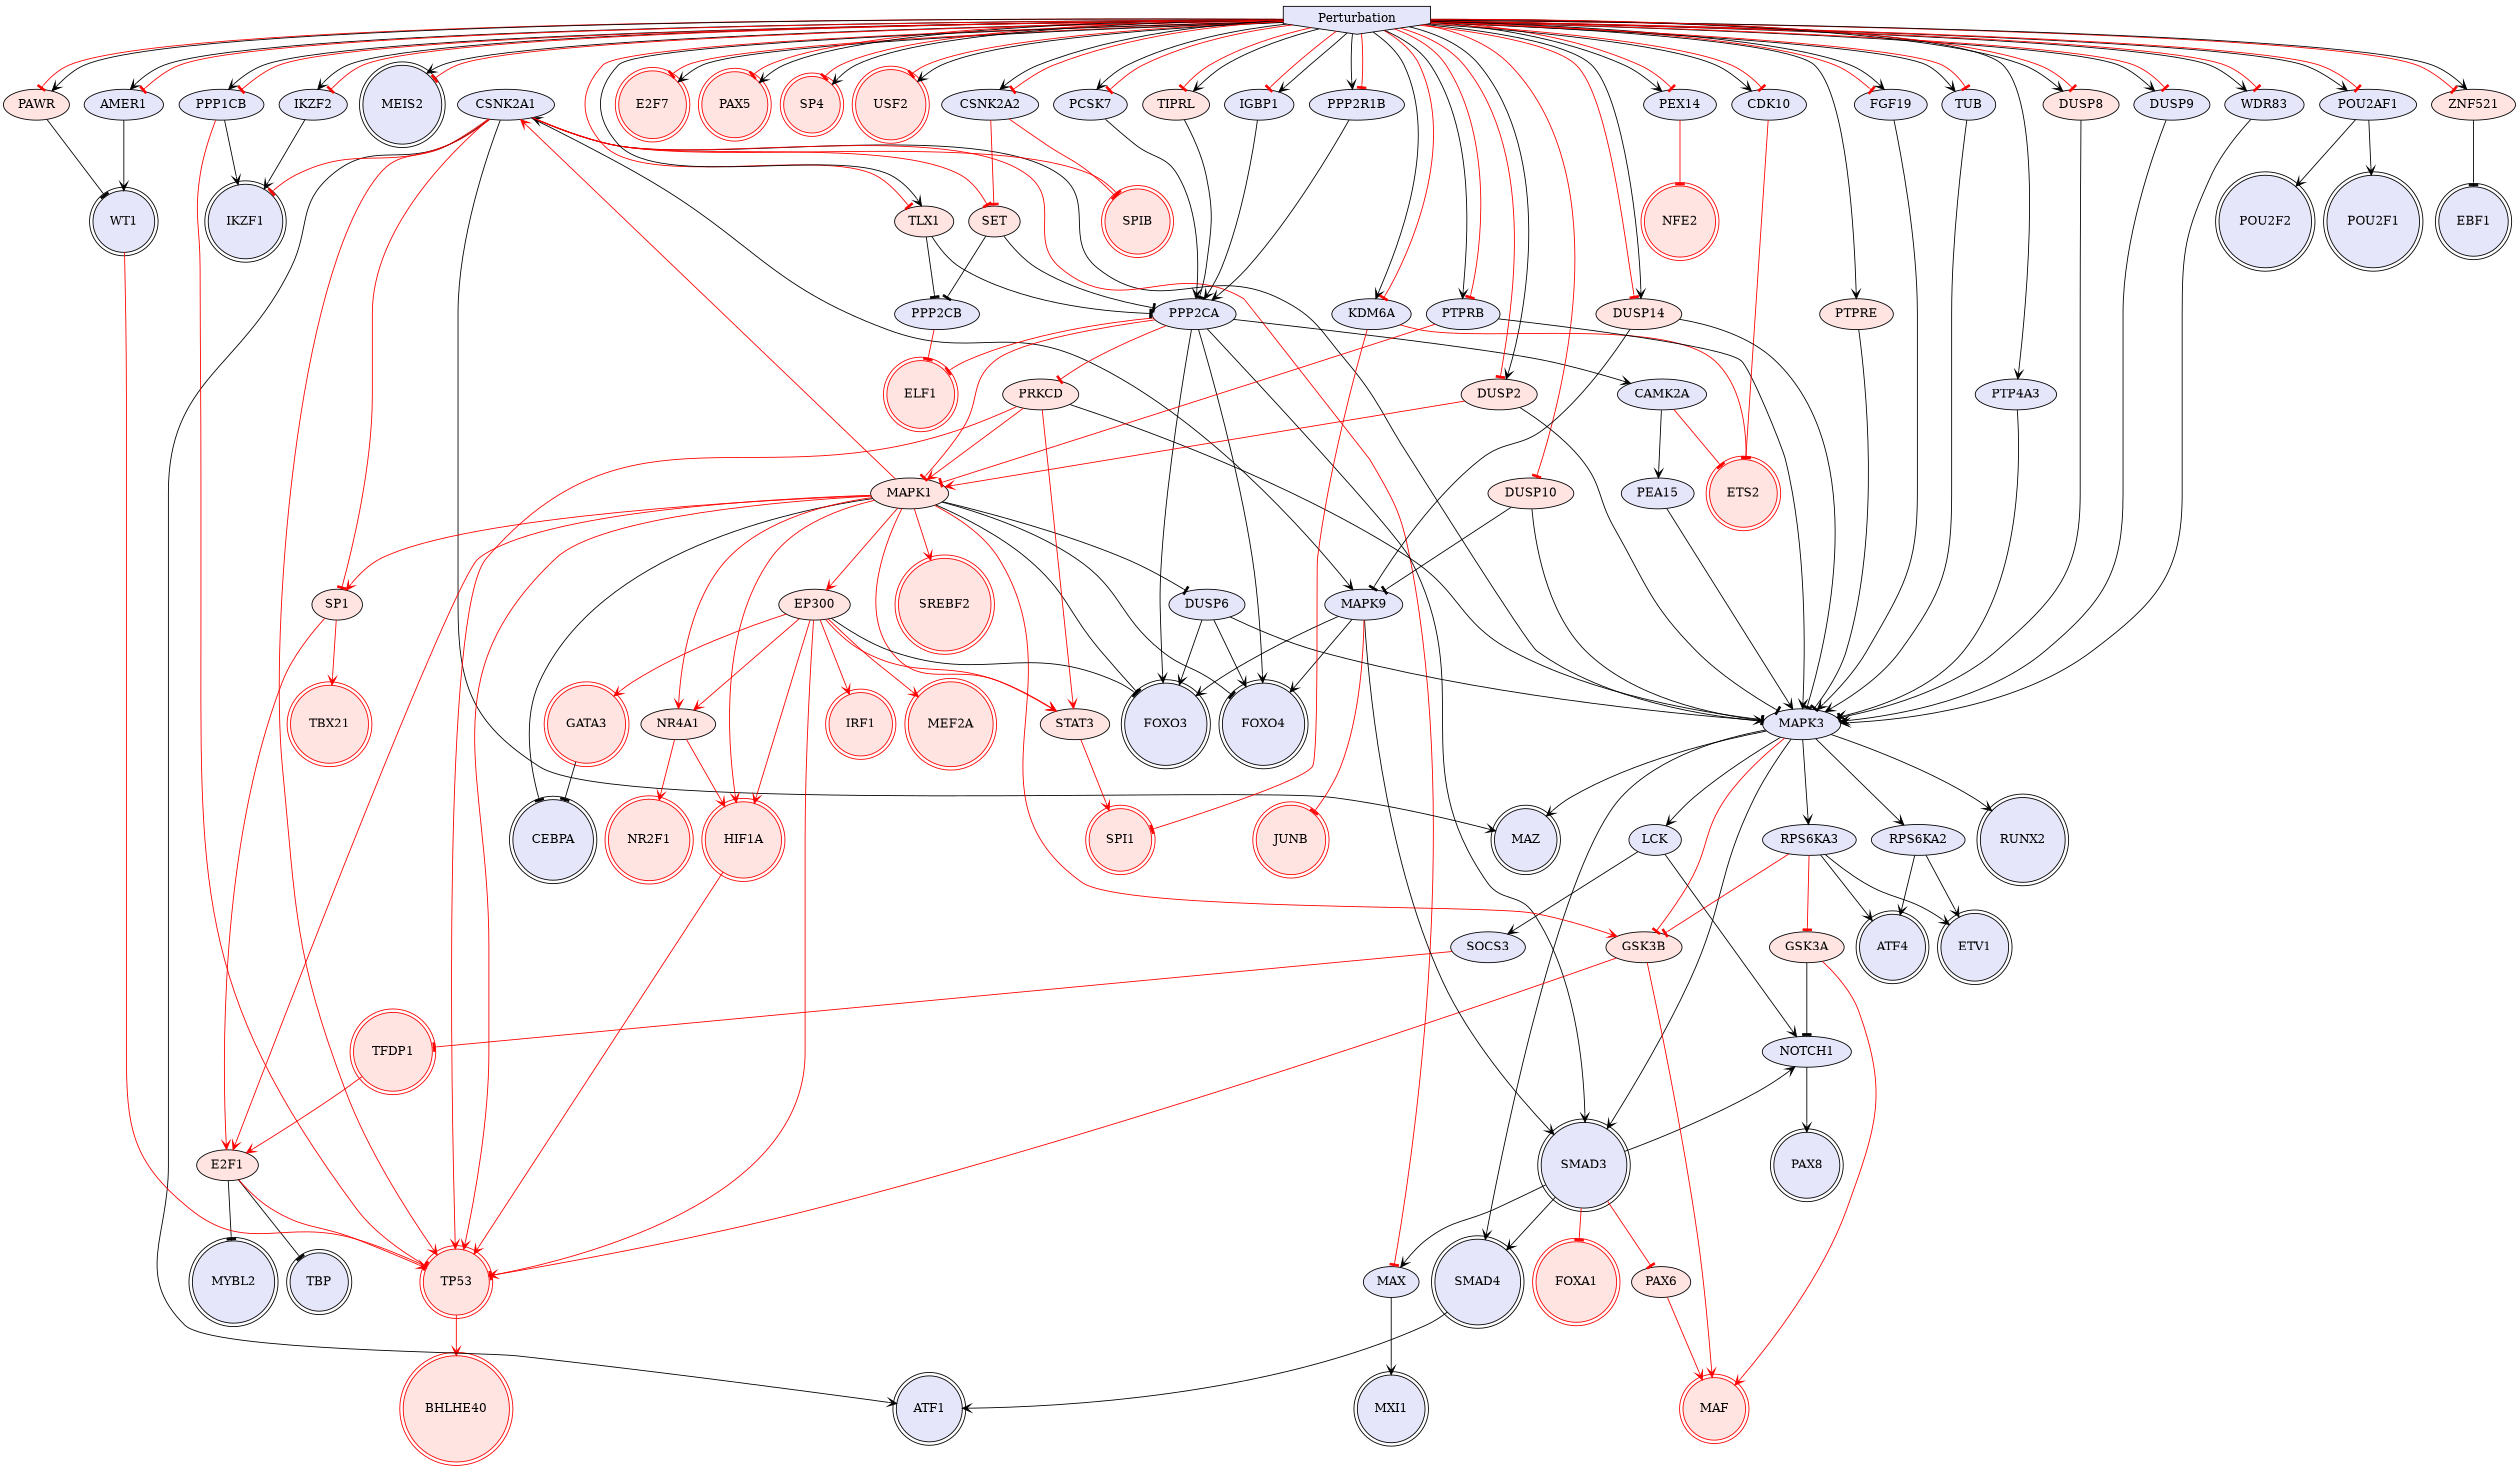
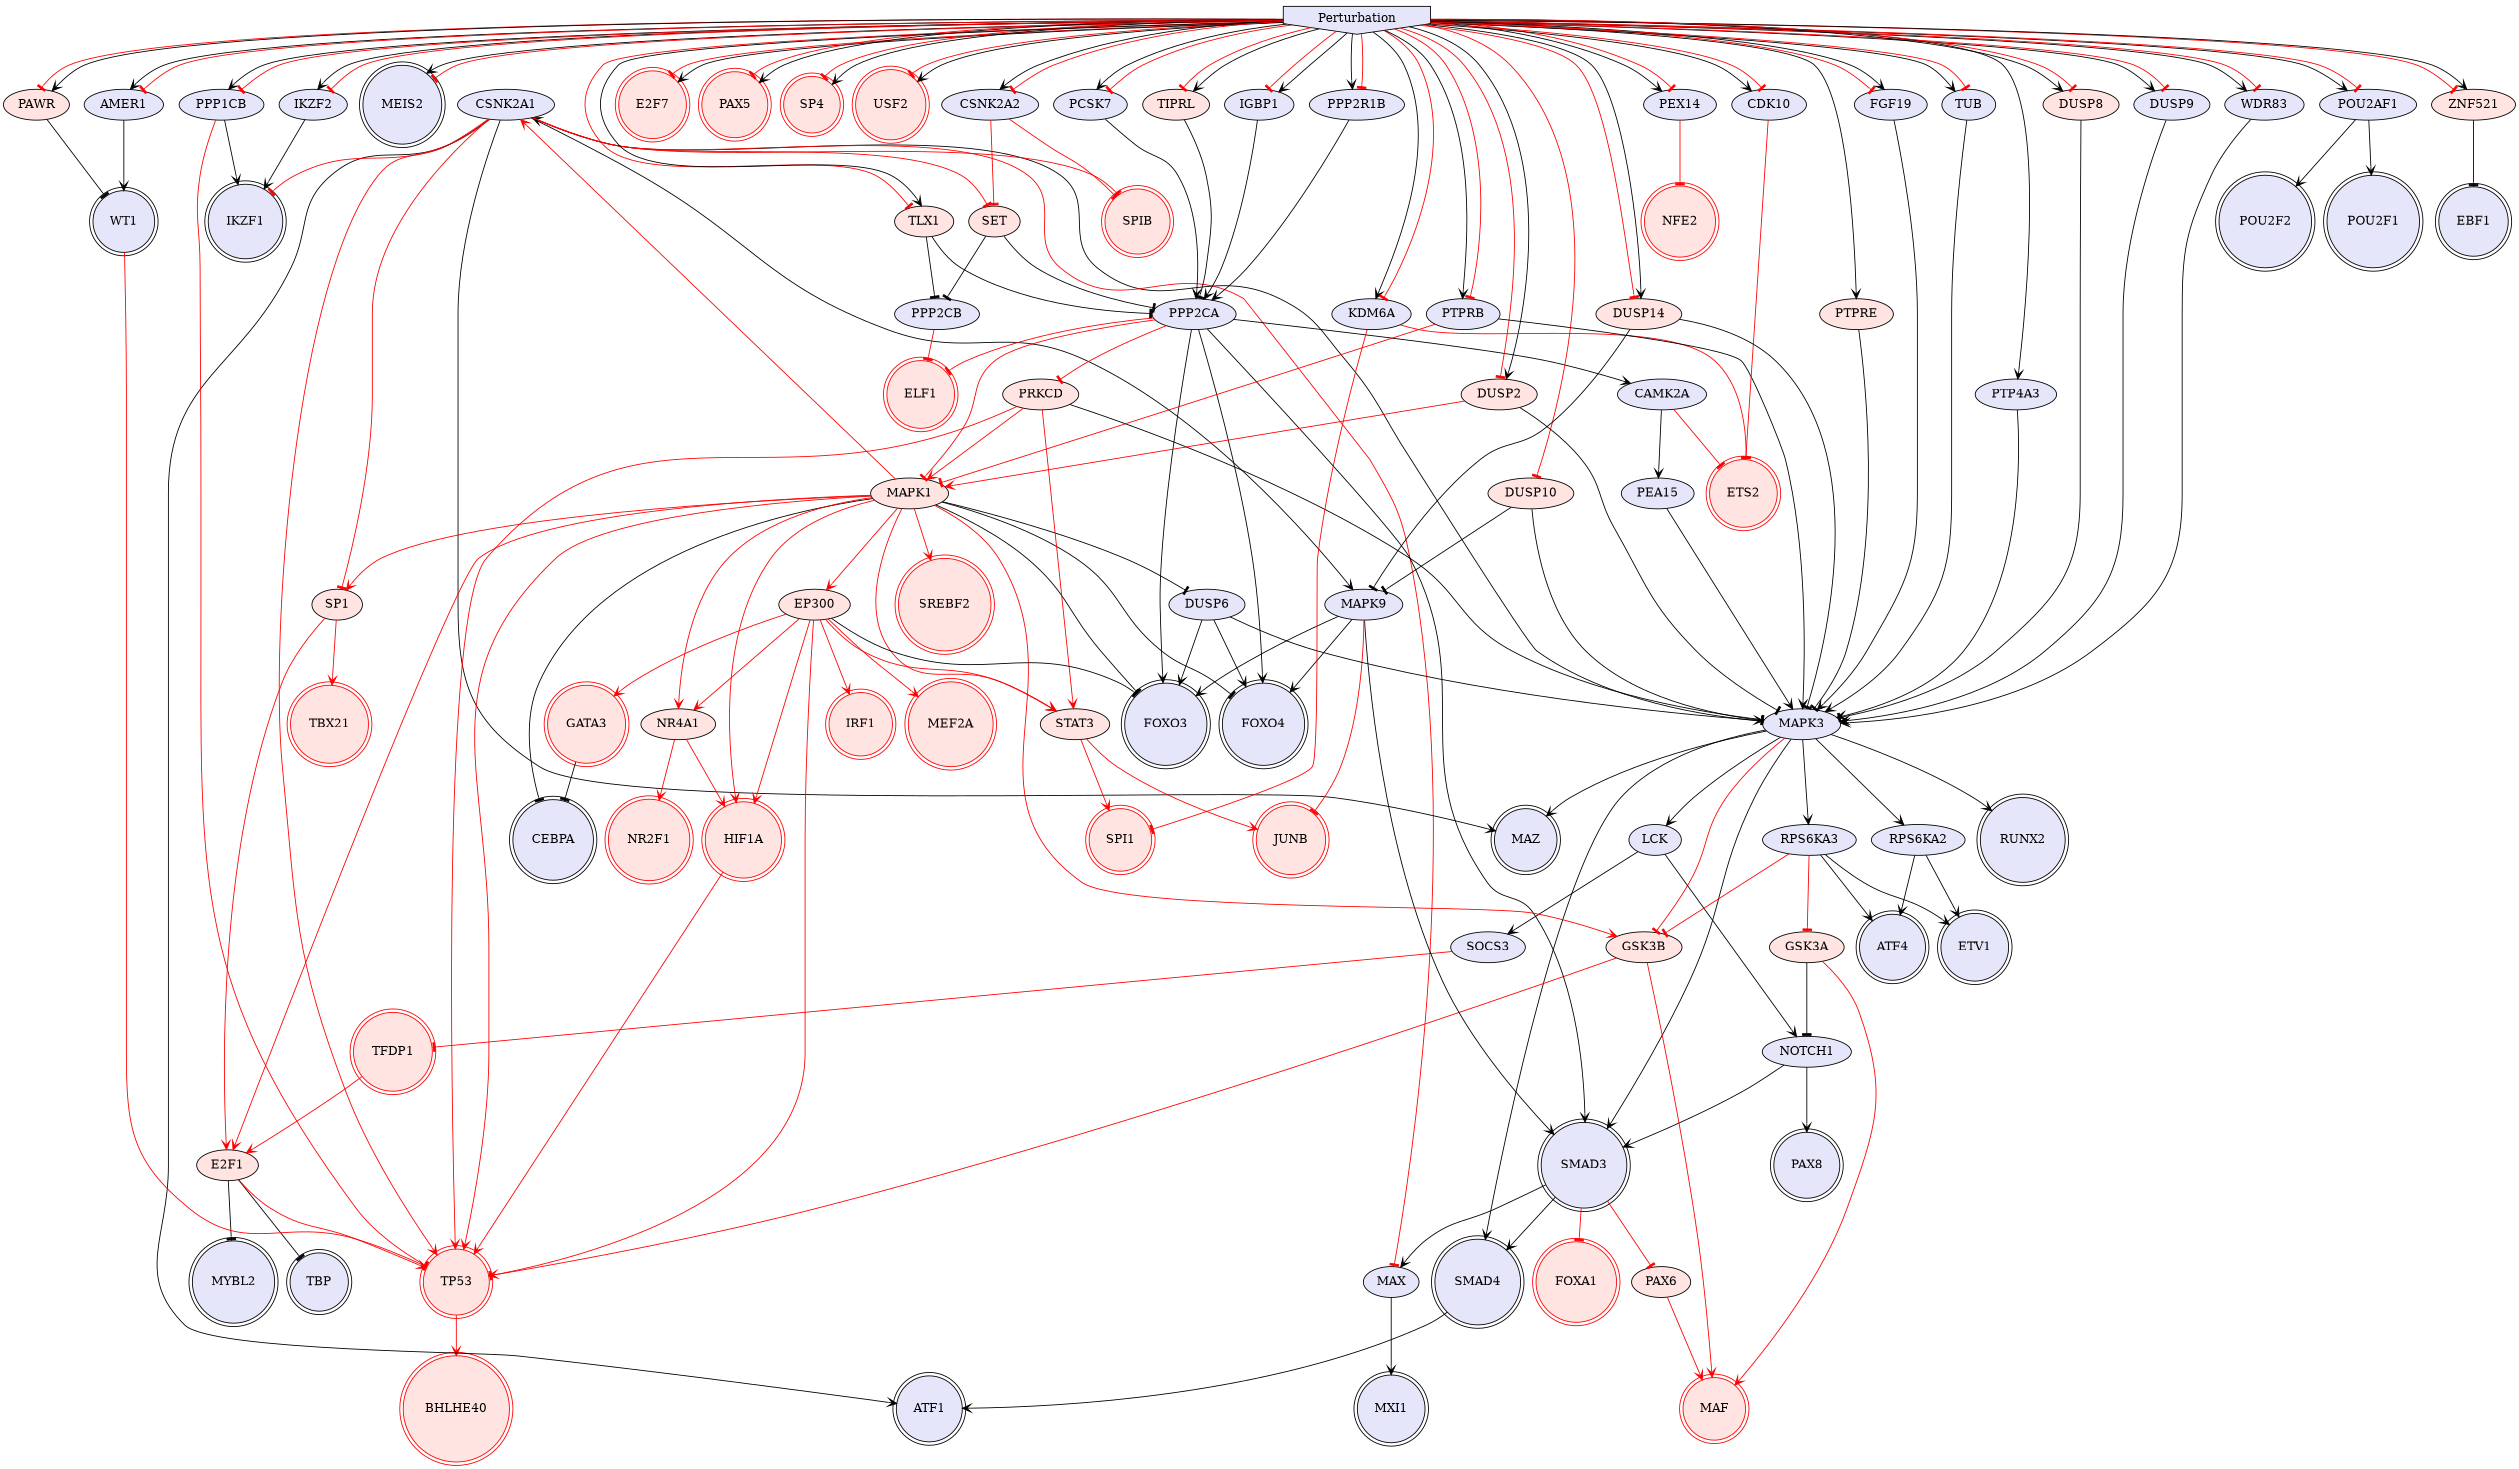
edge "STAT3" -> "JUNB": added
edge "SMAD3" -> "NOTCH1": reversed
